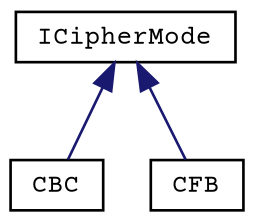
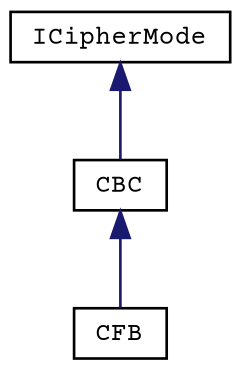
edge "CFB" -> "ICipherMode": now "CFB" -> "CBC"
